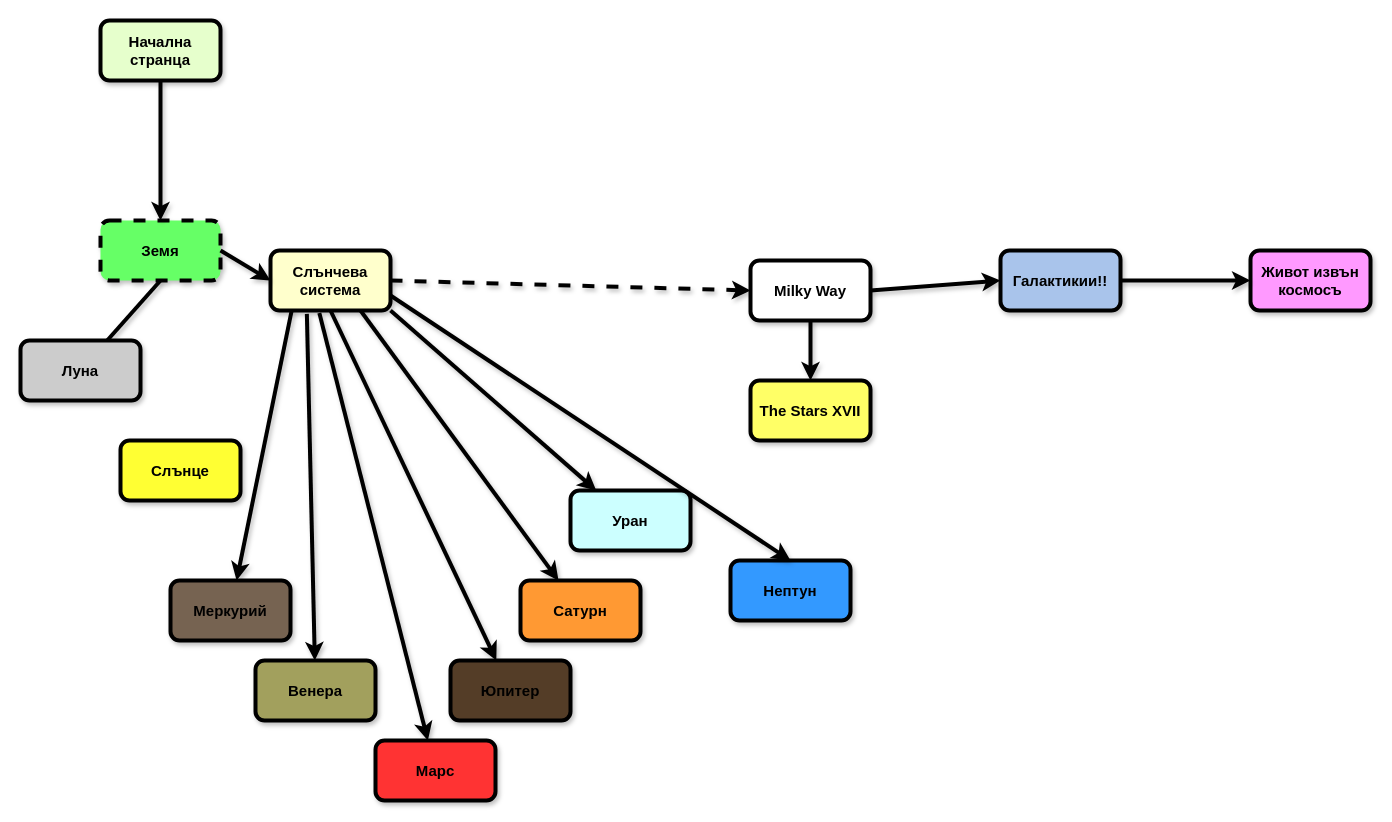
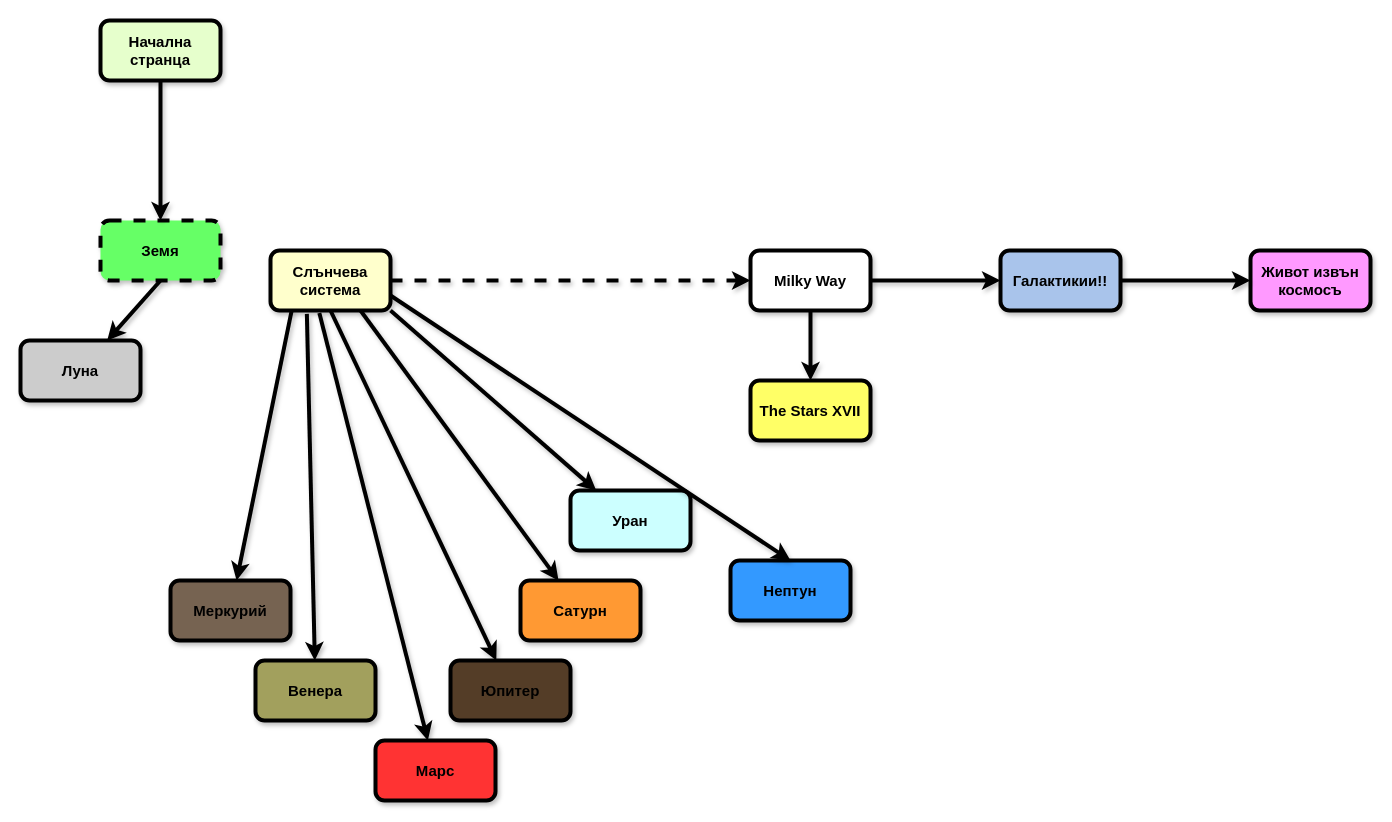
edge "Земя" -> "Слънчева система": removed
node "Milky Way": moved (811, 291) -> (811, 281)
edge "Земя" -- "Луна": arrowhead none -> classic
node "Слънце": removed
